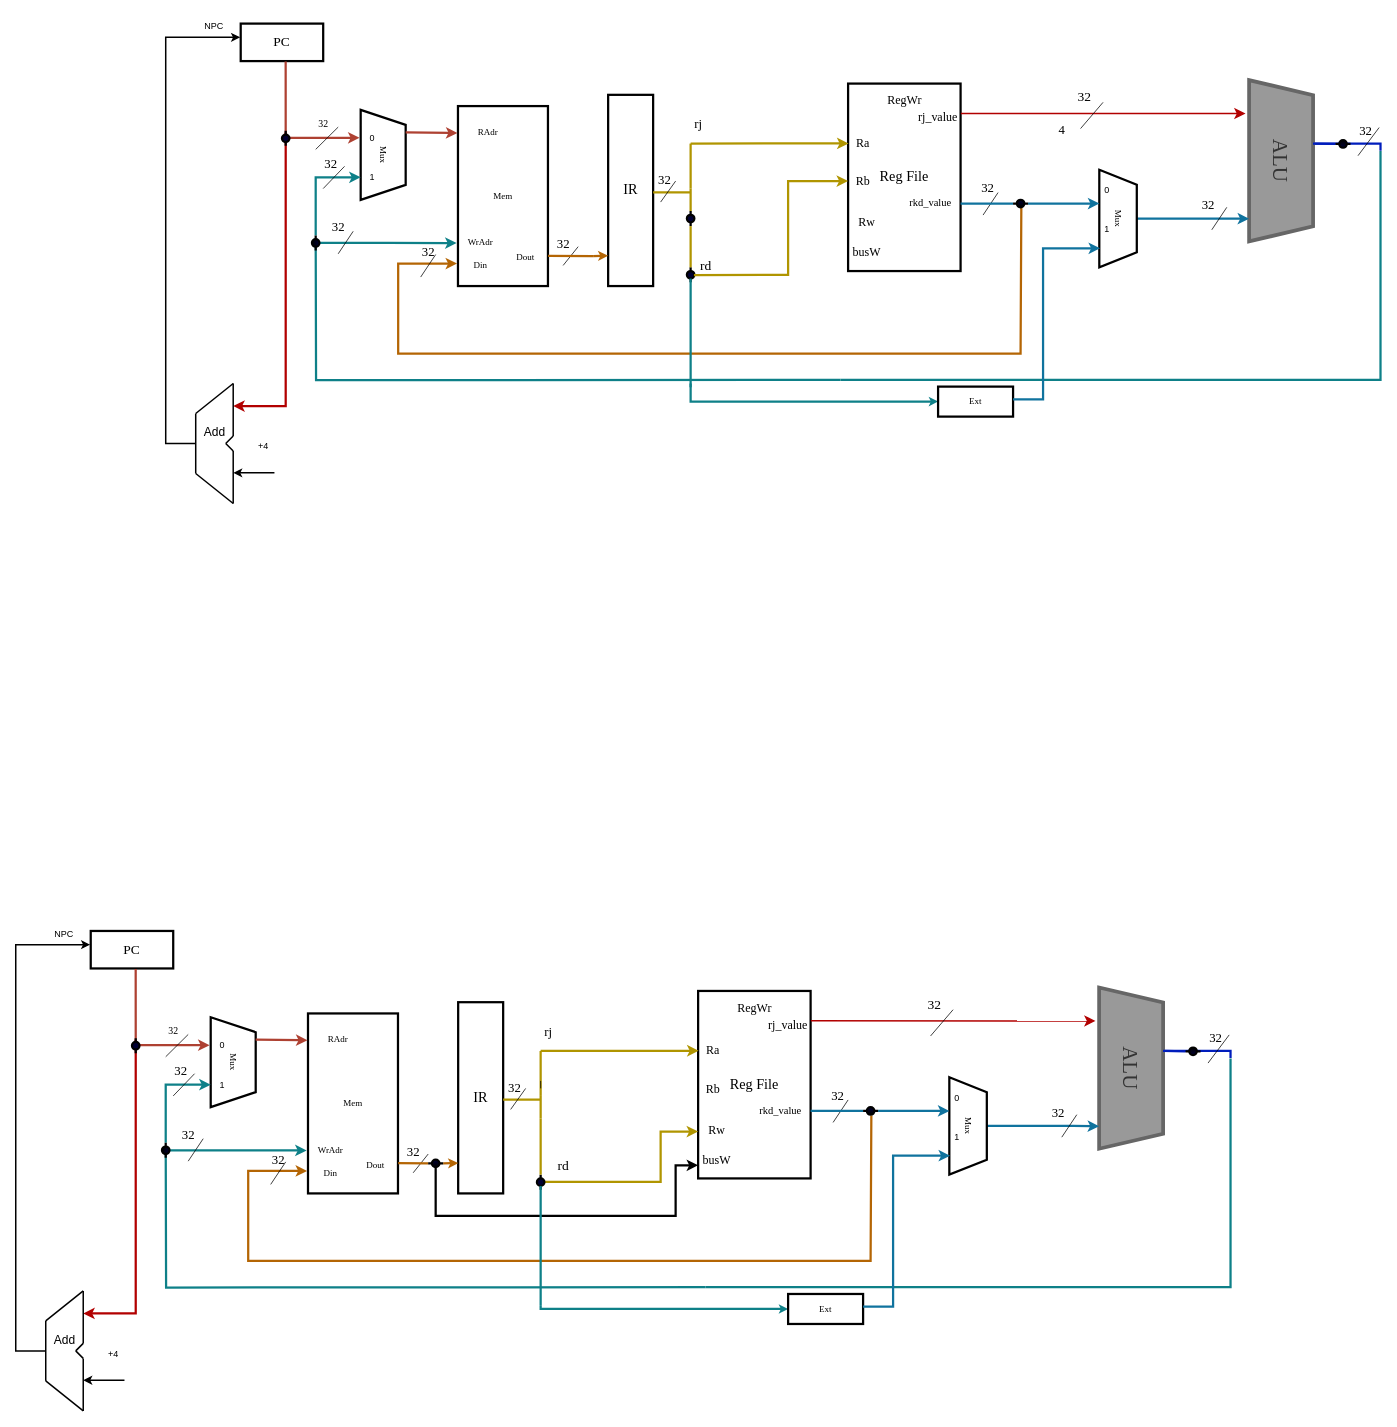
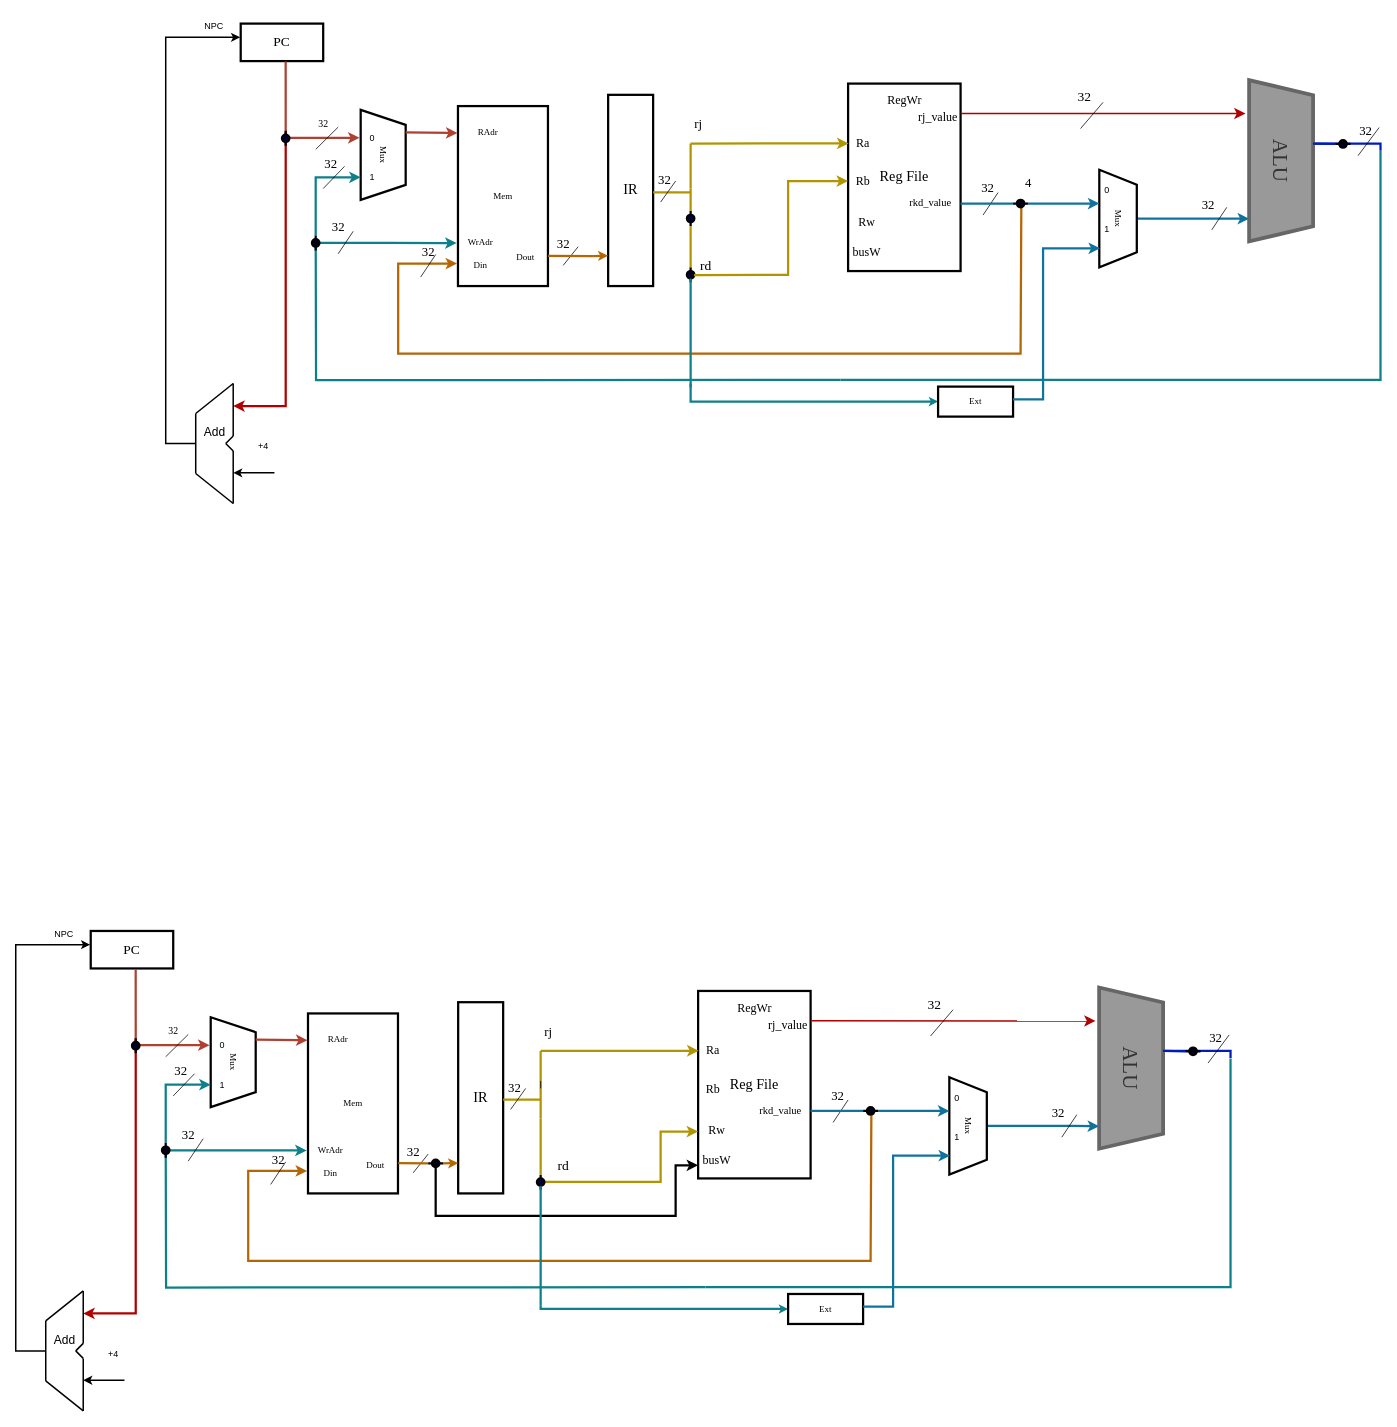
node "4": moved (1062, 131) -> (1028, 183)
